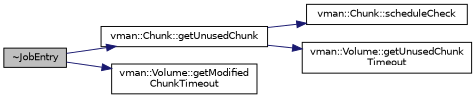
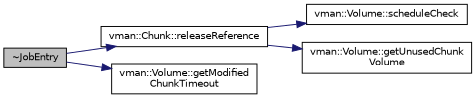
node "vman::Chunk::scheduleCheck": label "vman::Chunk::scheduleCheck" -> "vman::Volume::scheduleCheck"
node "vman::Chunk::getUnusedChunk": label "vman::Chunk::getUnusedChunk" -> "vman::Chunk::releaseReference"
node "vman::Volume::getUnusedChunk Timeout": label "vman::Volume::getUnusedChunk Timeout" -> "vman::Volume::getUnusedChunk Volume"
